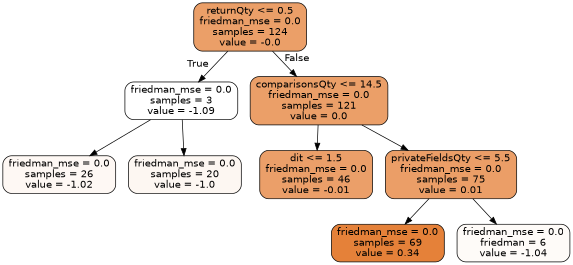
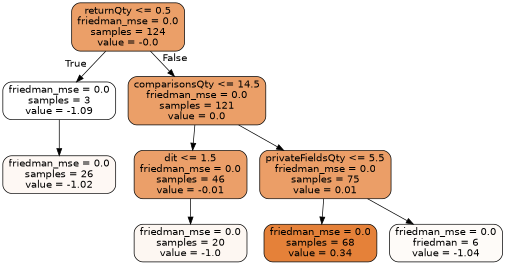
edge "friedman_mse = 0.0 samples = 3 value = -1.09" -> "friedman_mse = 0.0 samples = 20 value = -1.0": now "dit <= 1.5 friedman_mse = 0.0 samples = 46 value = -0.01" -> "friedman_mse = 0.0 samples = 20 value = -1.0"
node "friedman_mse = 0.0 samples = 69 value = 0.34": label "friedman_mse = 0.0 samples = 69 value = 0.34" -> "friedman_mse = 0.0 samples = 68 value = 0.34"
